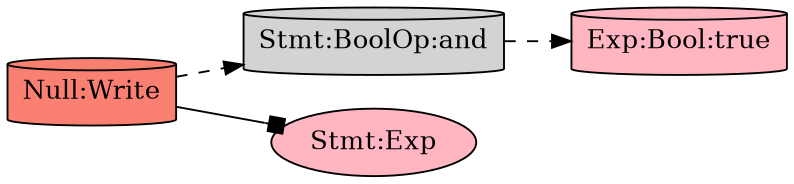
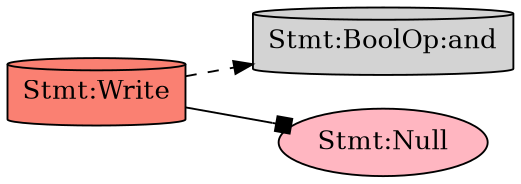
node "Exp:Bool:true": removed
node "Null:Write": label "Null:Write" -> "Stmt:Write"
node "Stmt:Exp": label "Stmt:Exp" -> "Stmt:Null"
